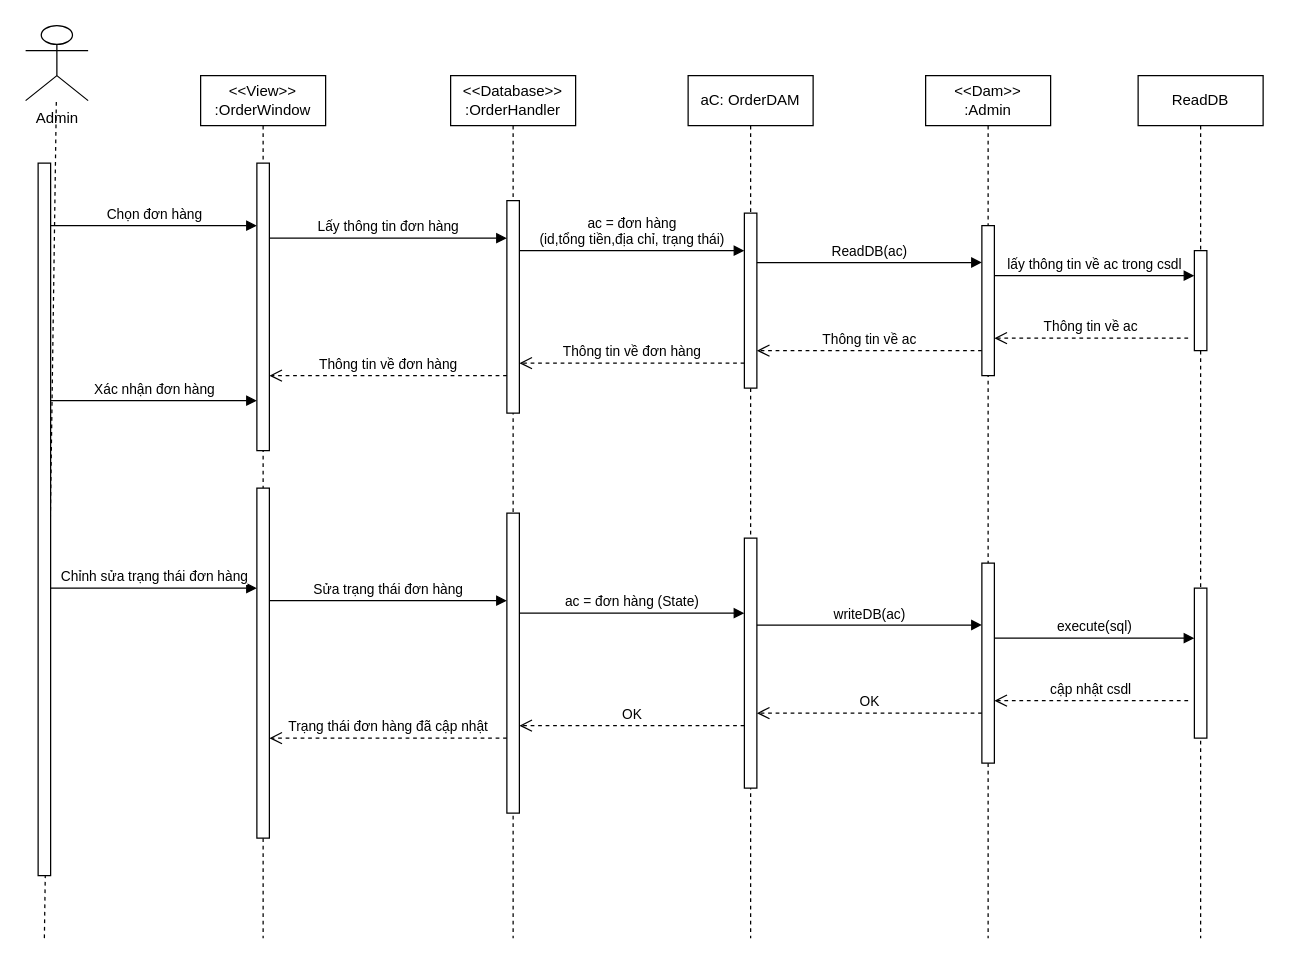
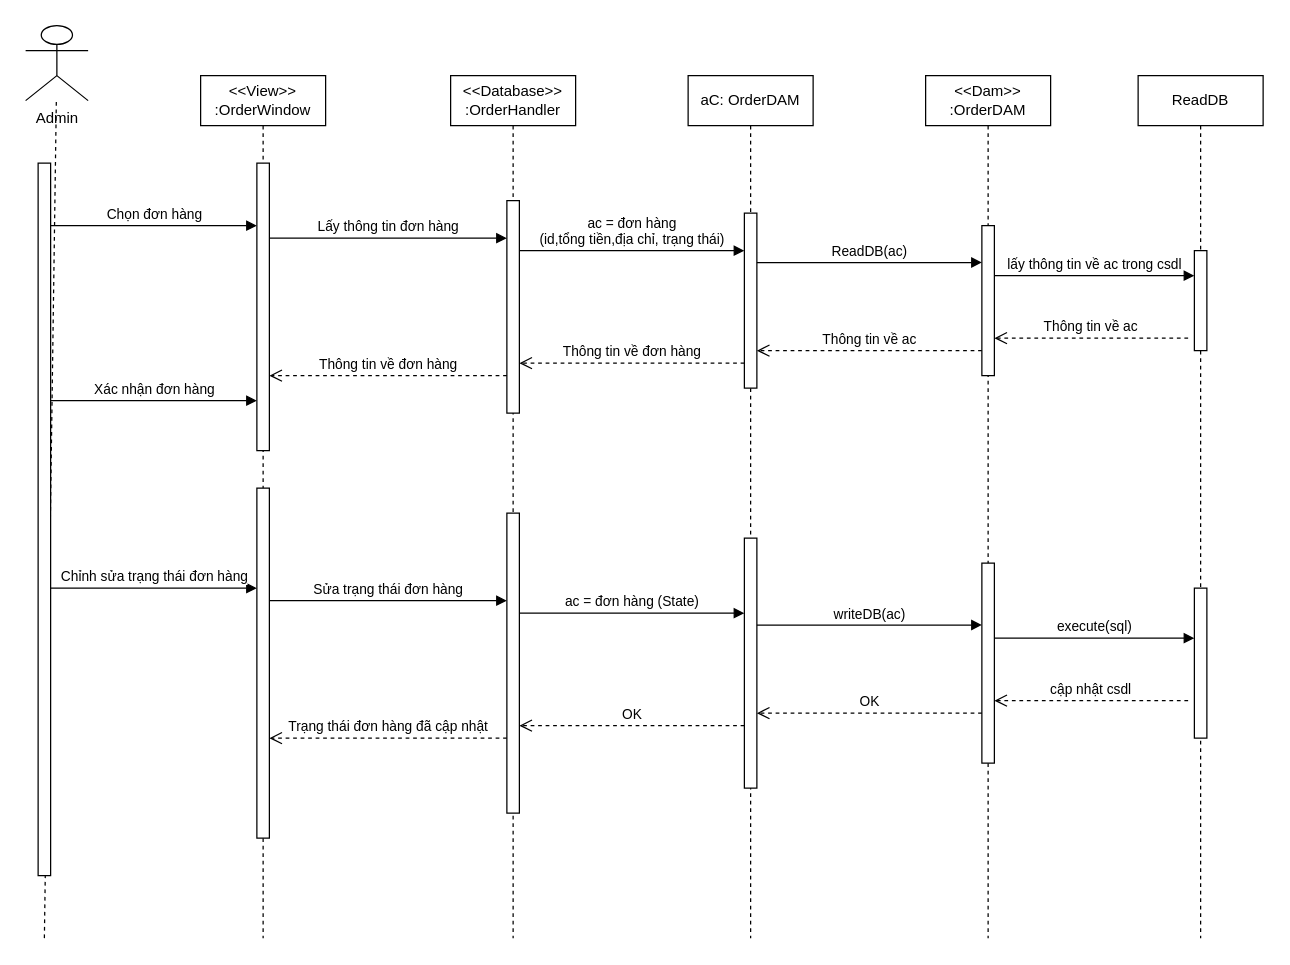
node "<<Dam>> :Admin": label "<<Dam>> :Admin" -> "<<Dam>> :OrderDAM"
